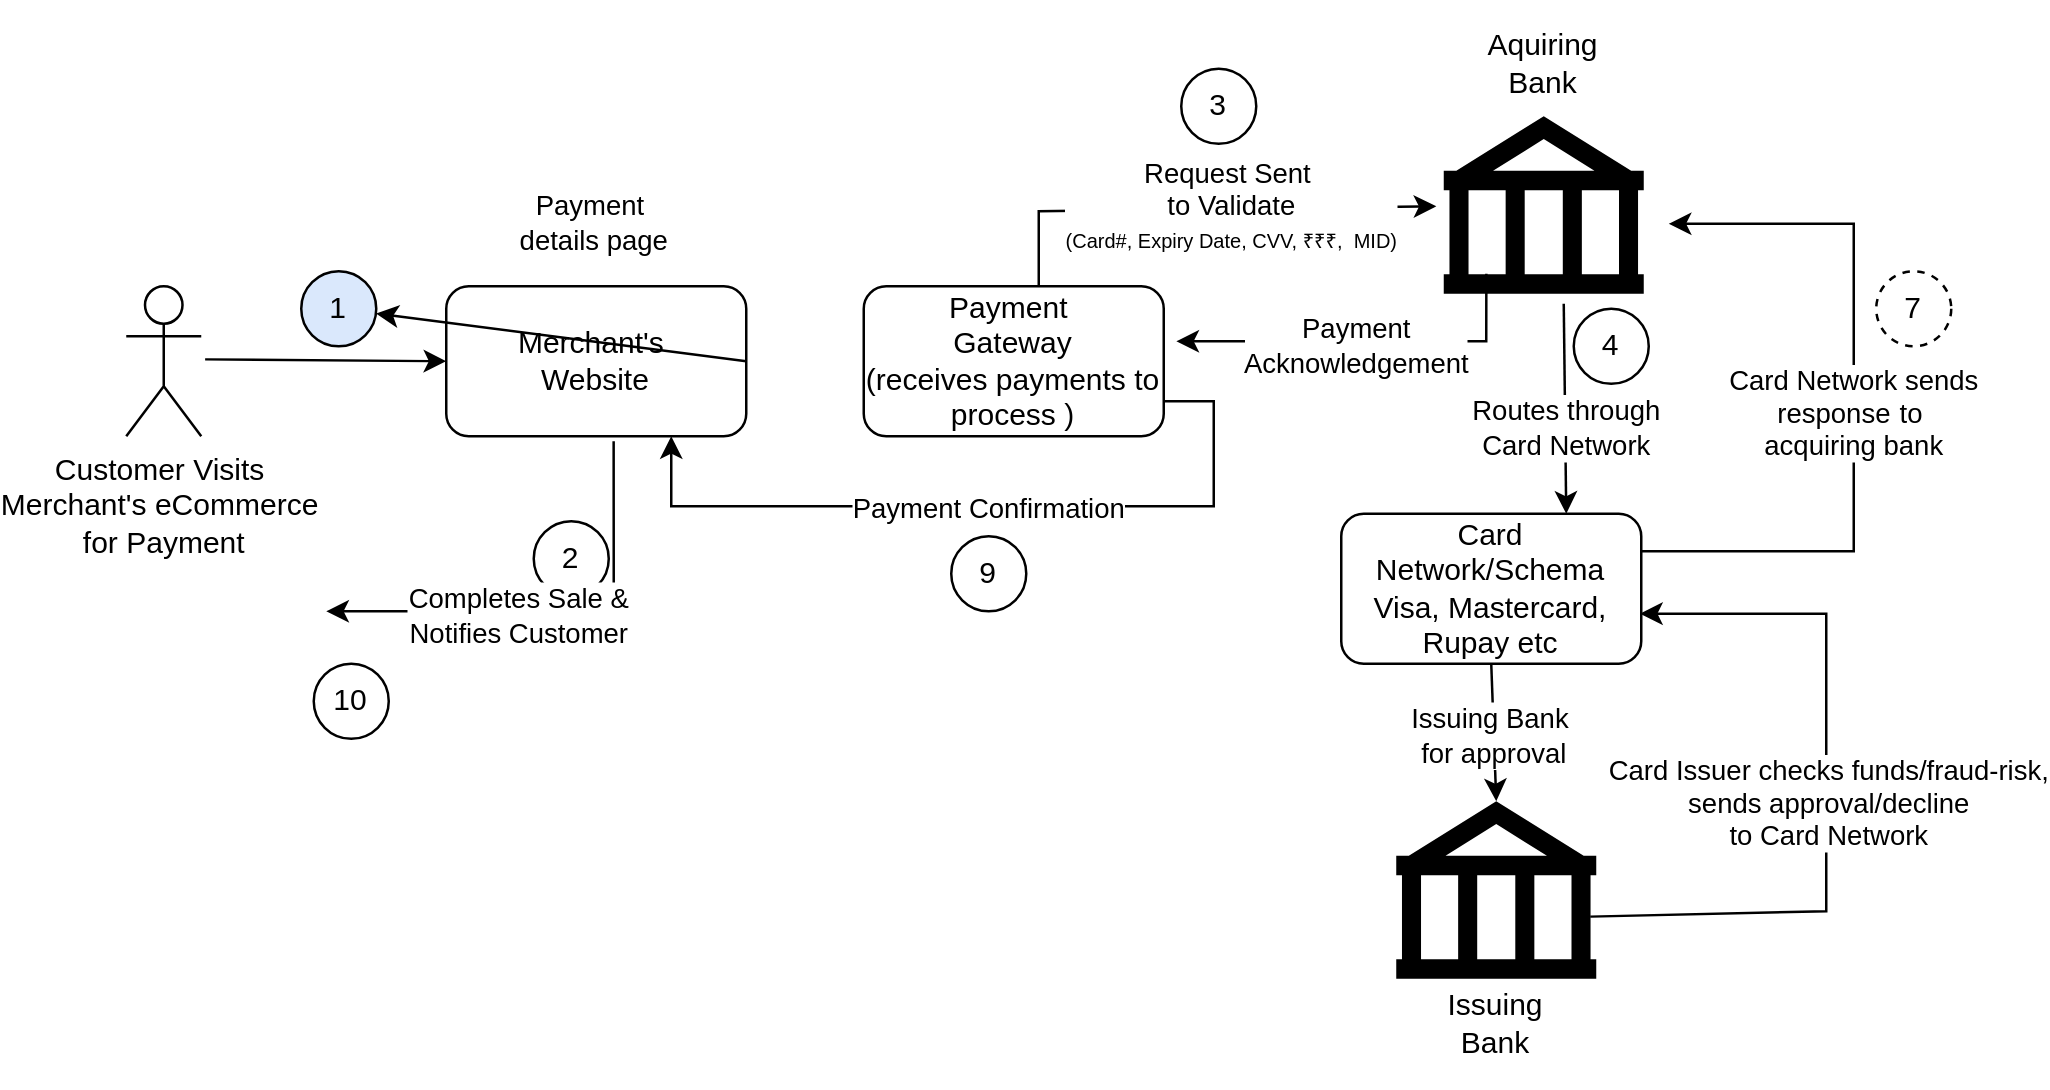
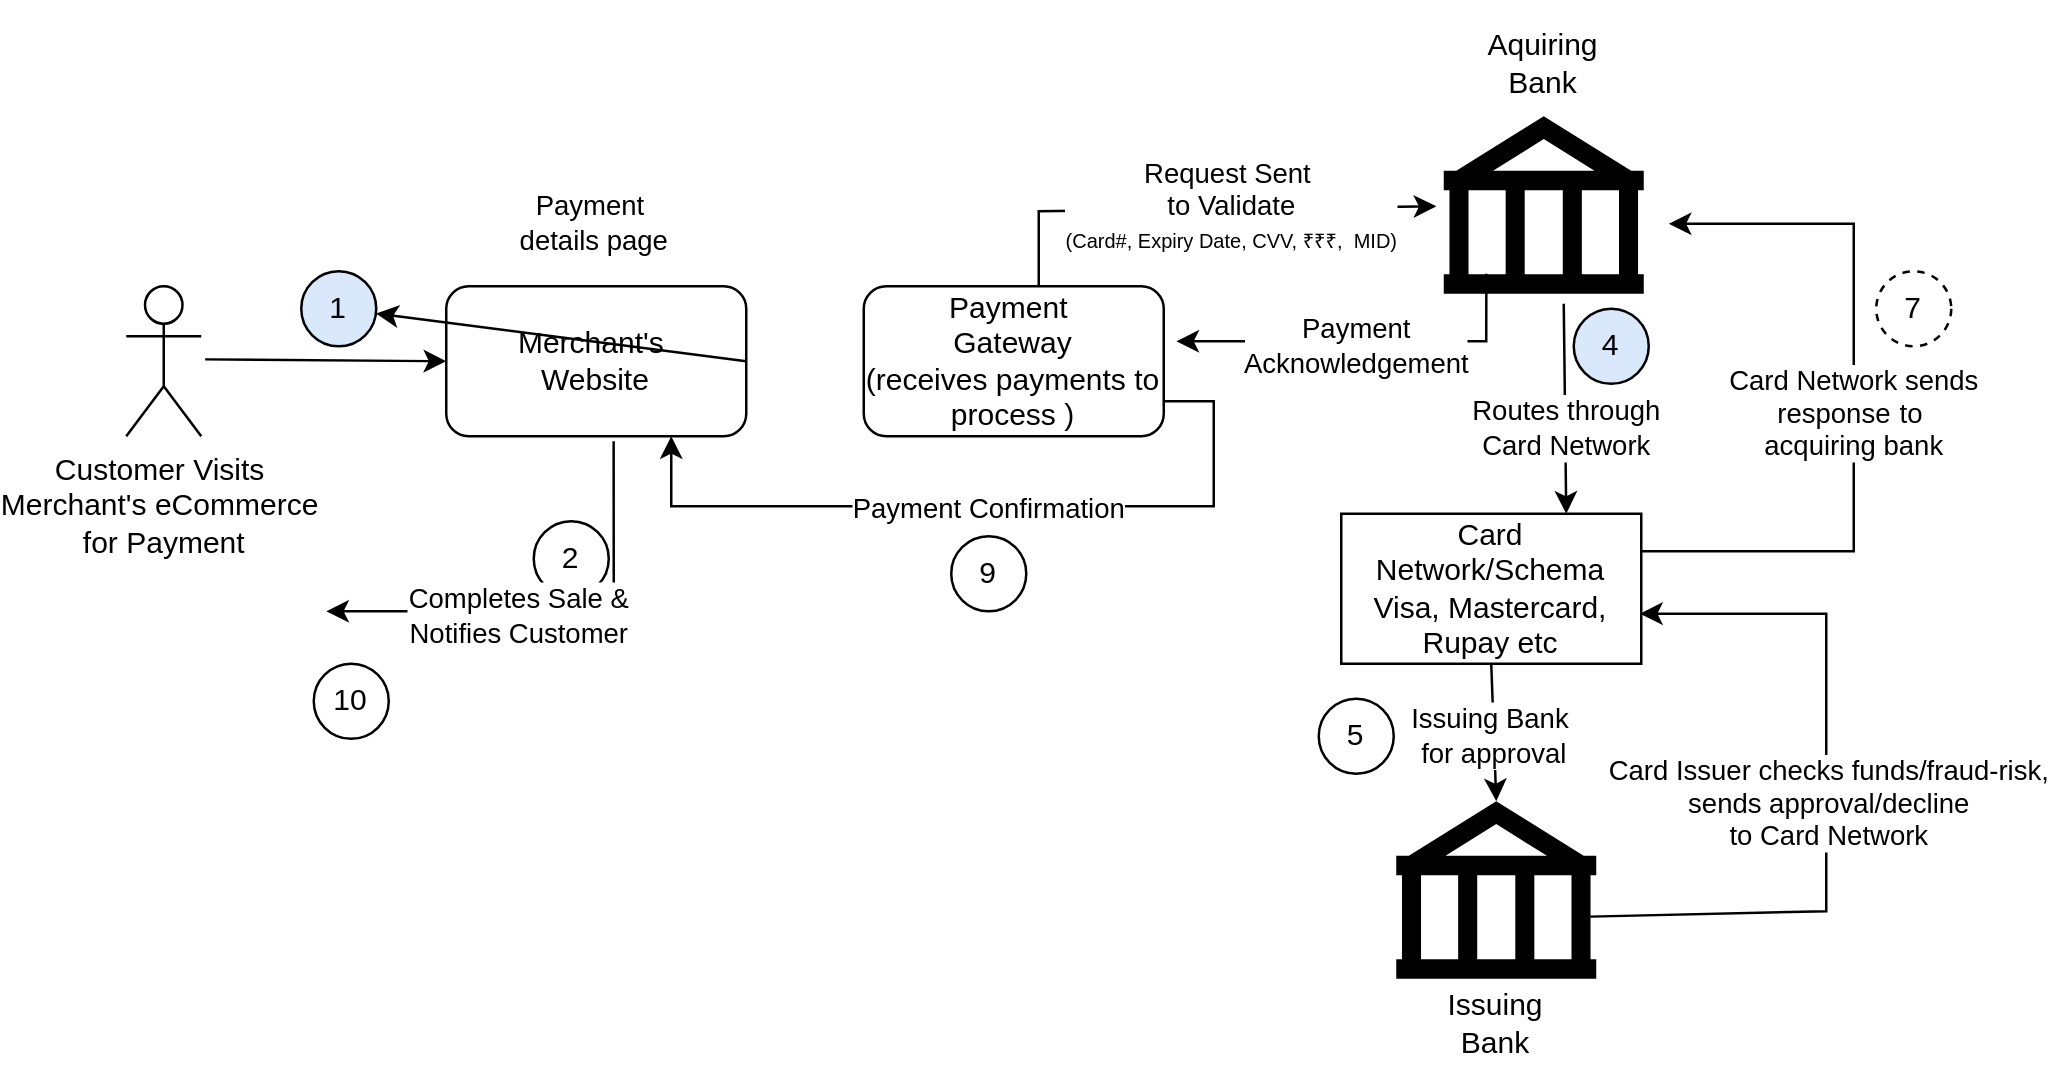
node "3": removed
node "4": fillcolor #ffffff -> #dae8fc
node "Card Network/Schema Visa, Mastercard, Rupay etc": shape rounded rectangle -> rectangle
node "5": added
